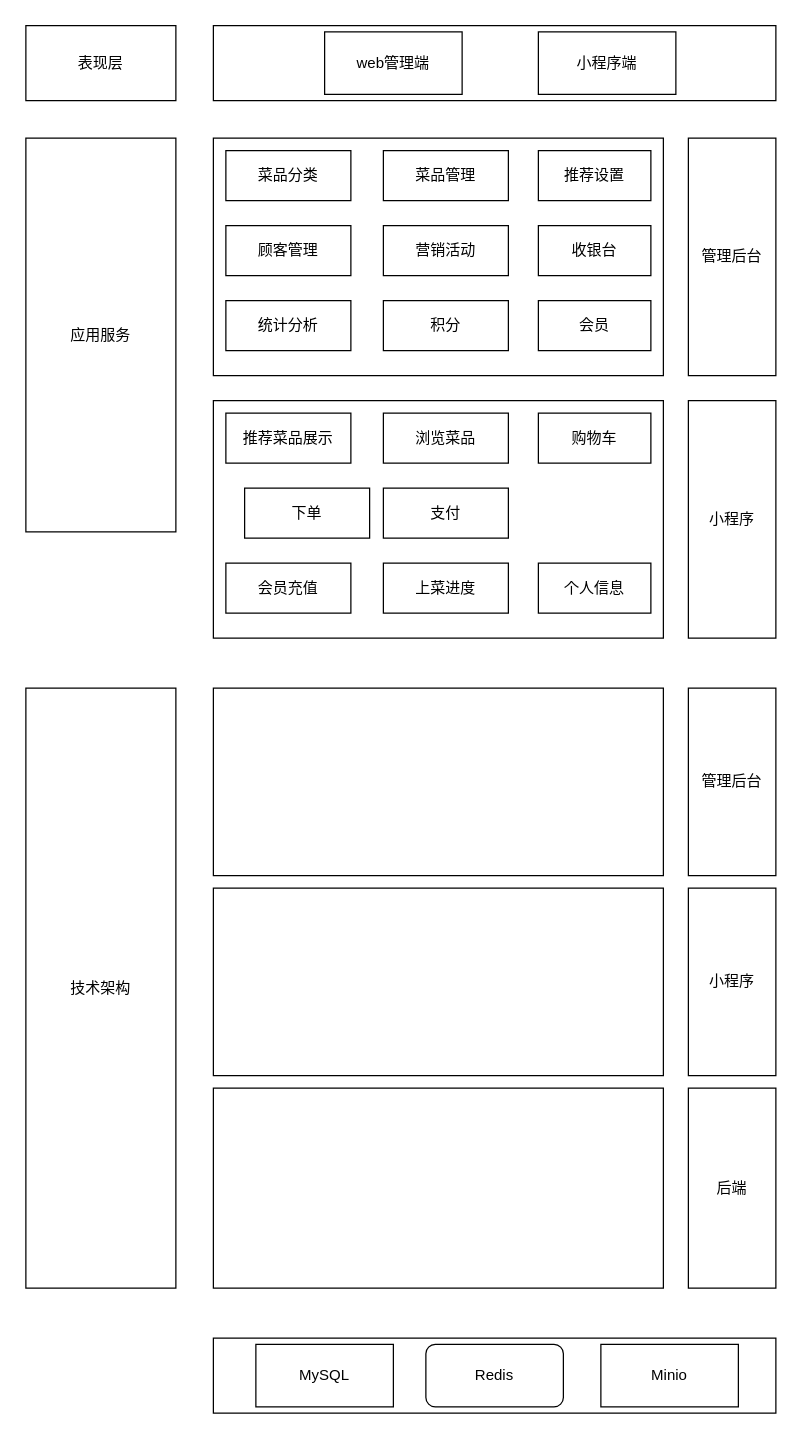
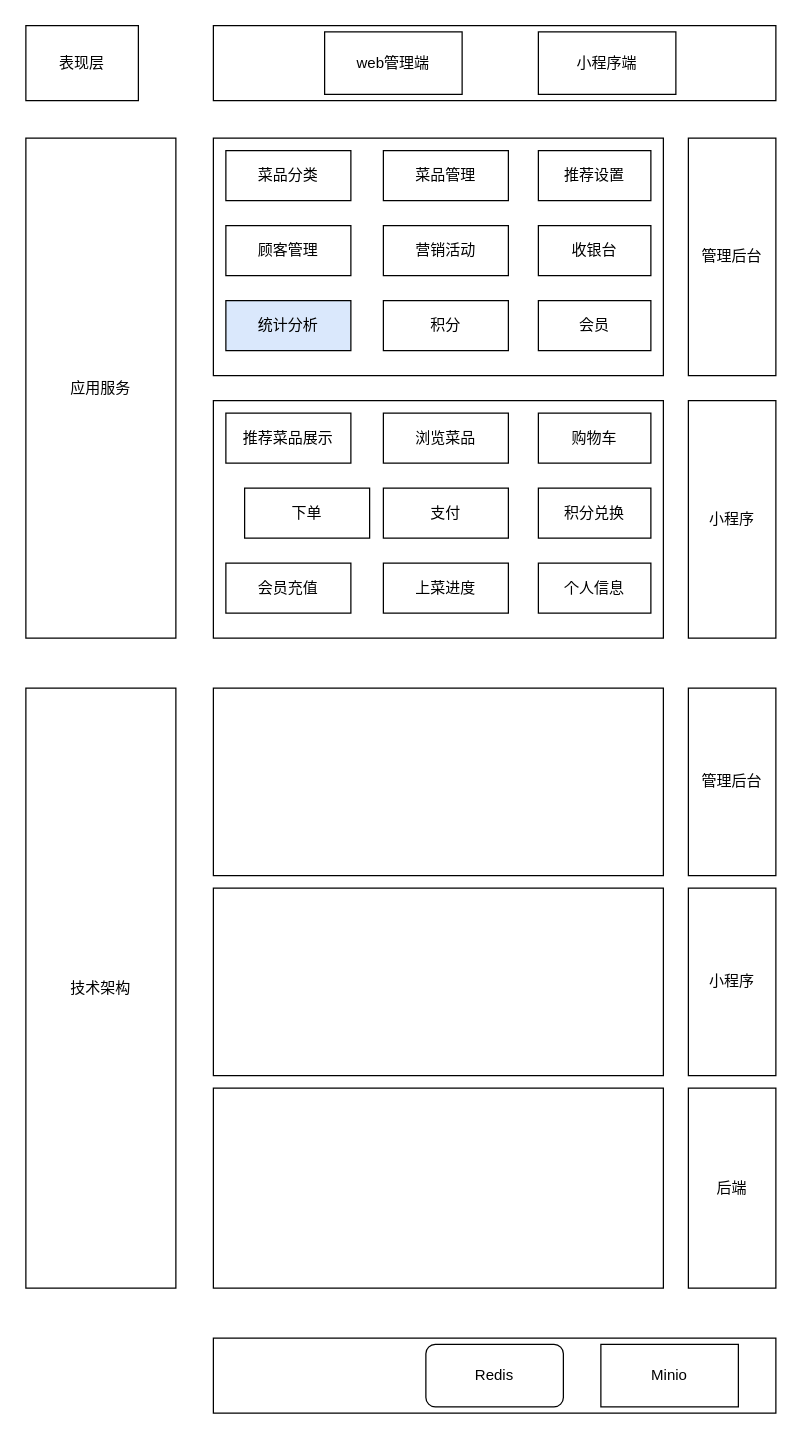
node "表现层": size 150x75 -> 113x75
node "统计分析": fillcolor #ffffff -> #dae8fc
node "应用服务": size 150x394 -> 150x500
node "积分兑换": added
node "MySQL": removed
